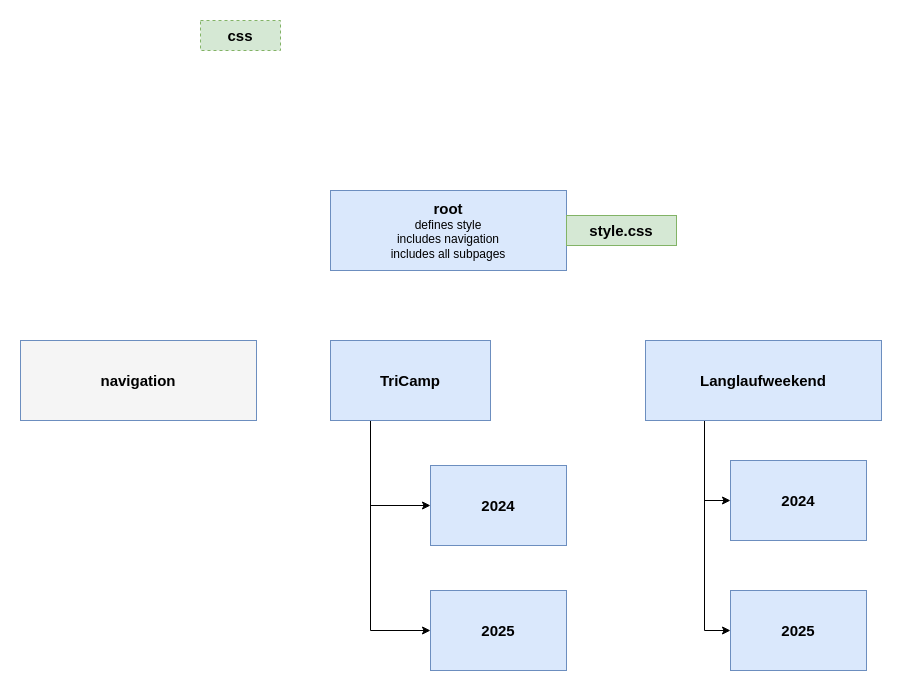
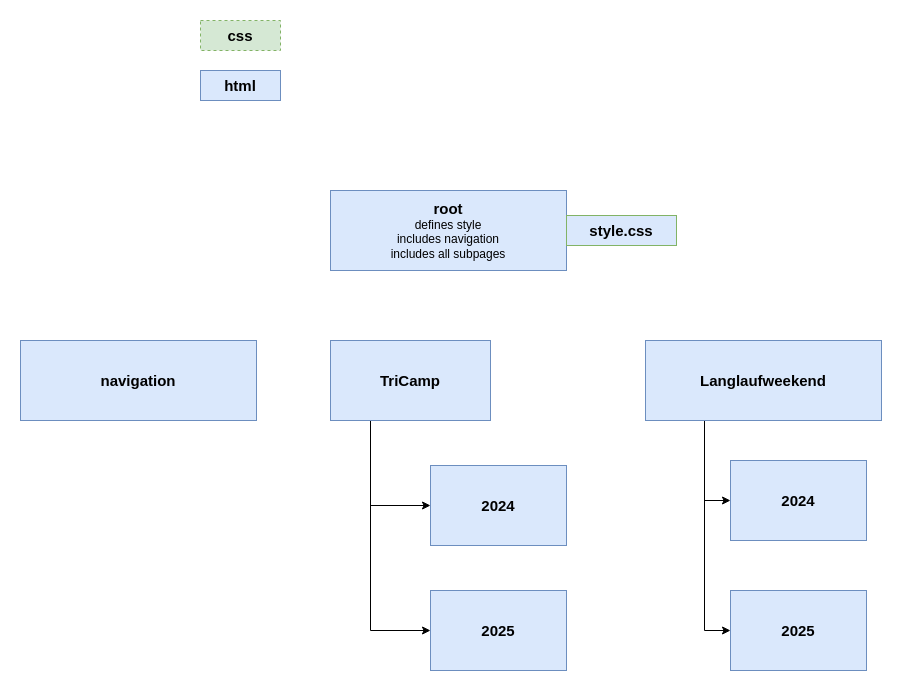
node "html": added
node "style.css": fillcolor #d5e8d4 -> #dae8fc
node "navigation": fillcolor #f5f5f5 -> #dae8fc
